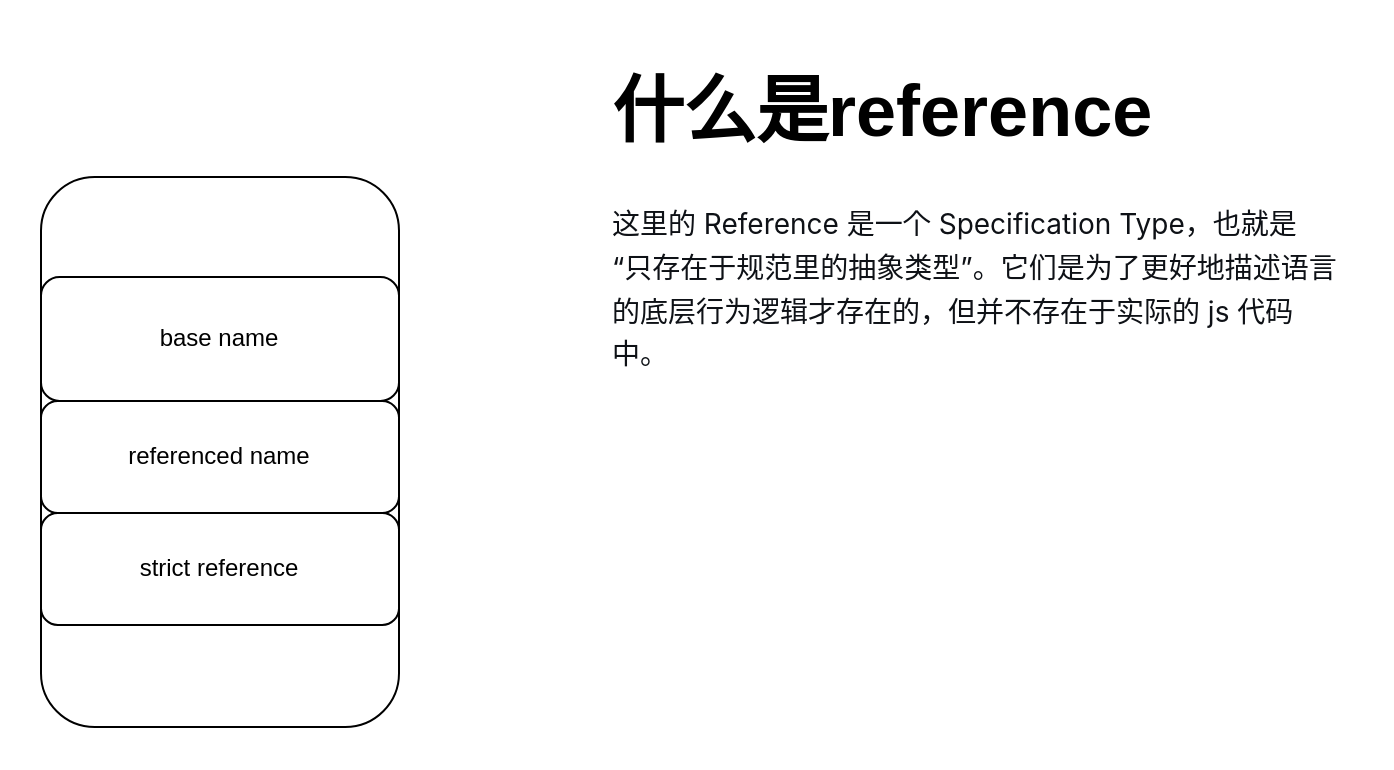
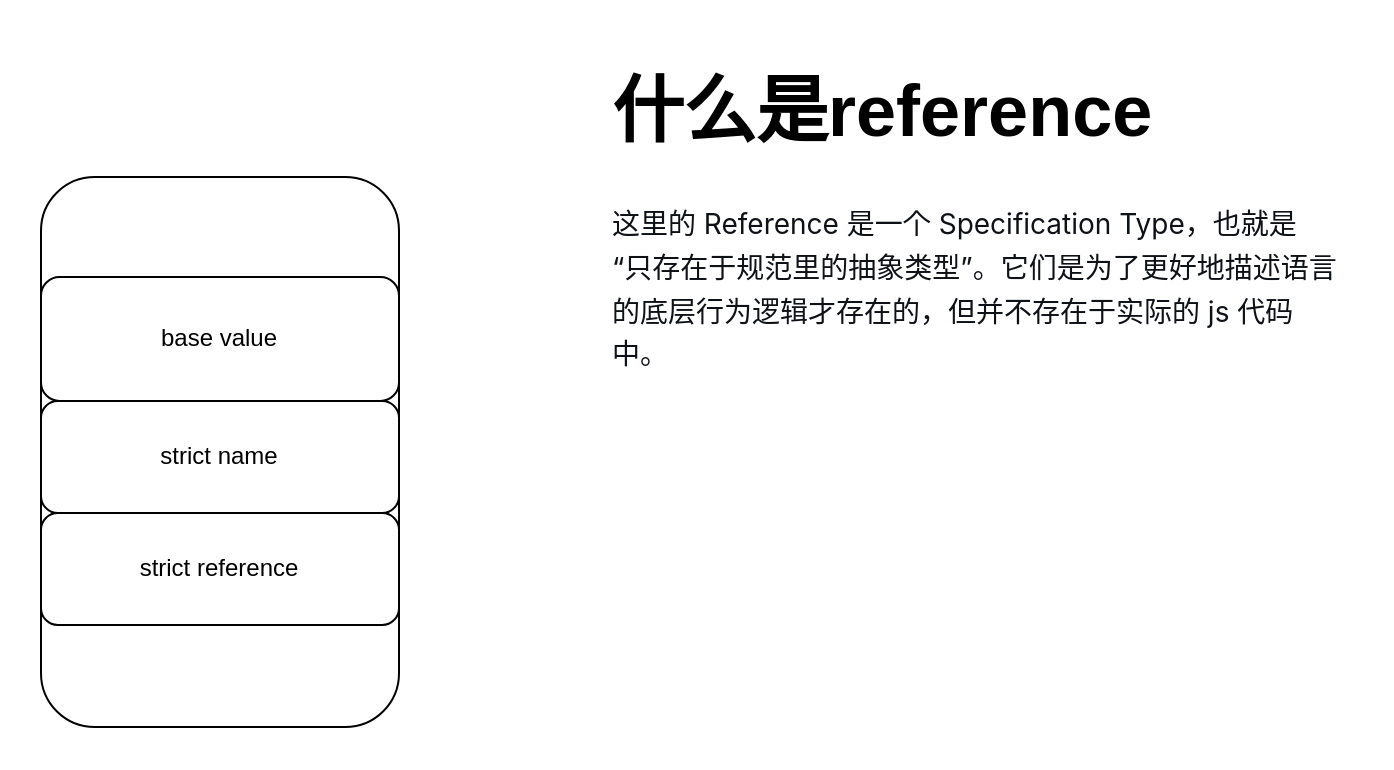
node "base name": label "base name" -> "base value"
node "referenced name": label "referenced name" -> "strict name"
